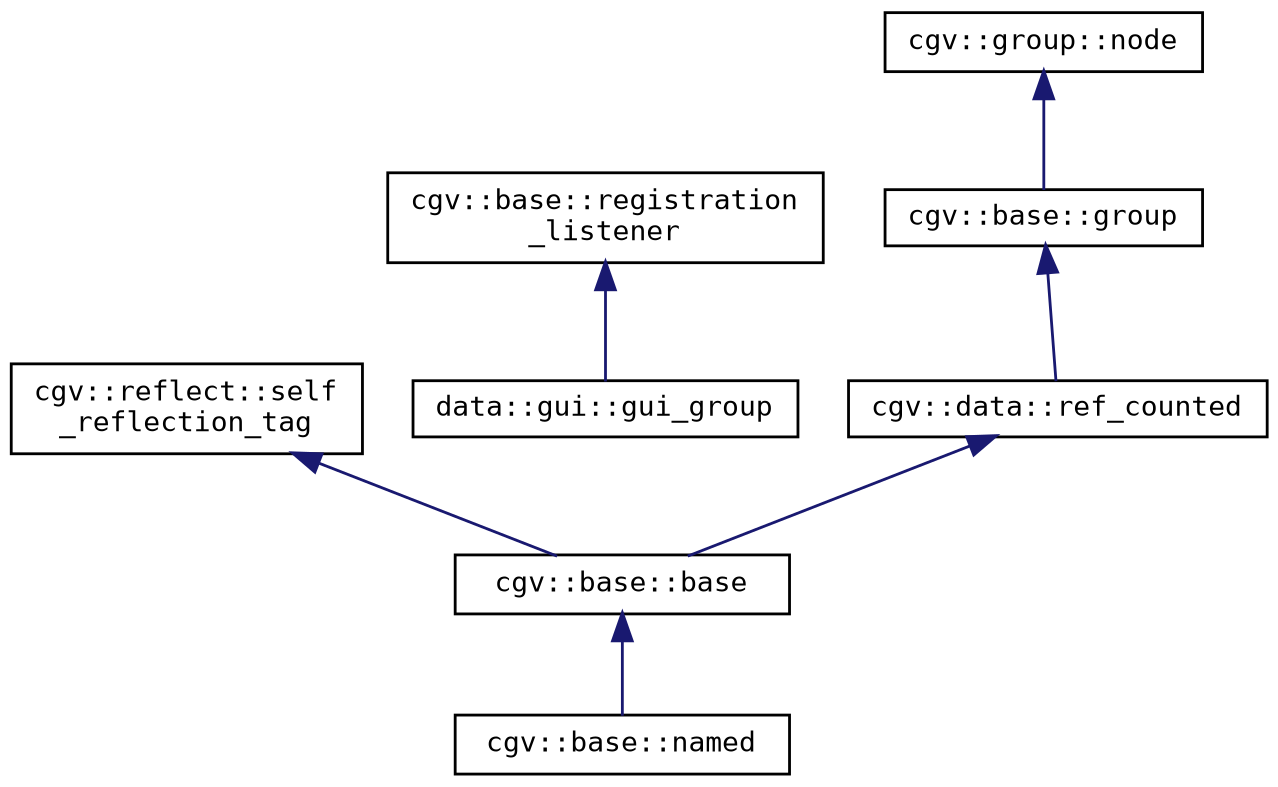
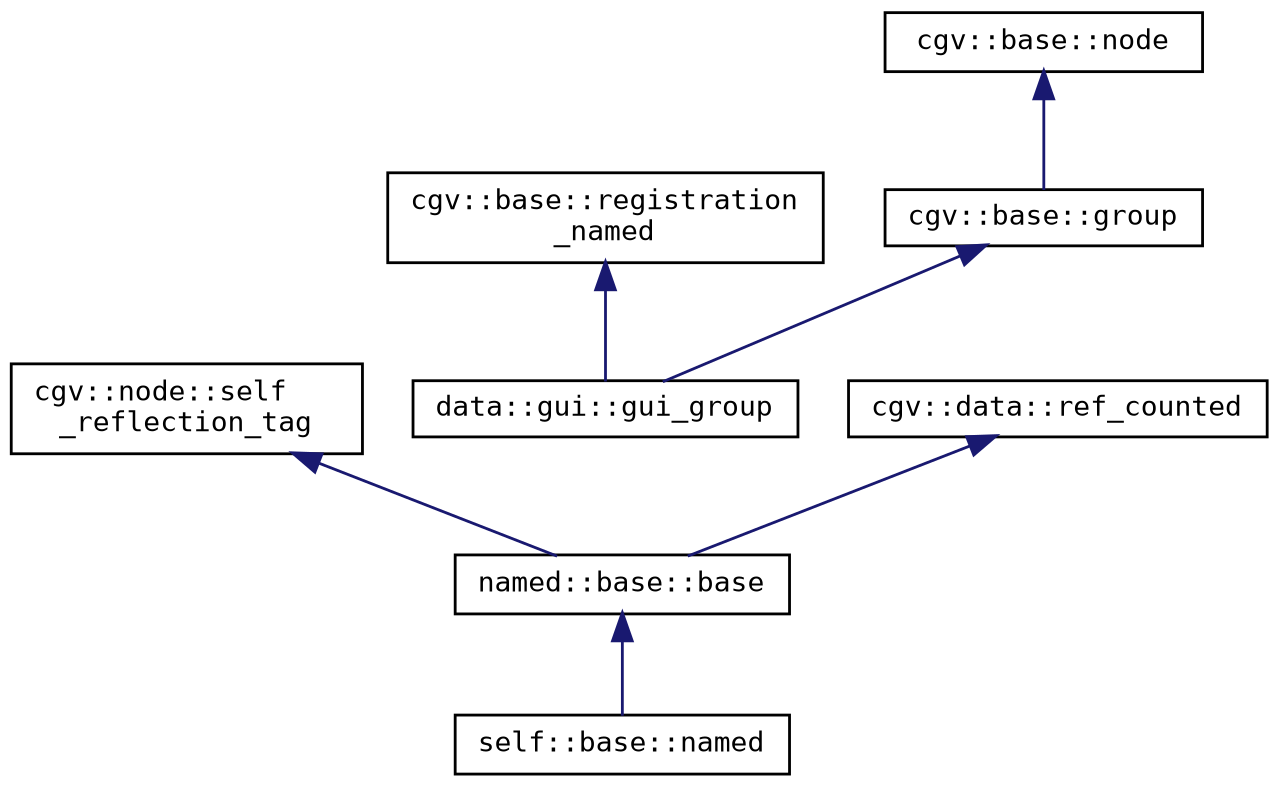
node "cgv::group::node": label "cgv::group::node" -> "cgv::base::node"
node "cgv::base::registration _listener": label "cgv::base::registration _listener" -> "cgv::base::registration _named"
edge "cgv::data::ref_counted" -> "cgv::base::group": now "data::gui::gui_group" -> "cgv::base::group"
node "cgv::reflect::self _reflection_tag": label "cgv::reflect::self _reflection_tag" -> "cgv::node::self _reflection_tag"
node "cgv::base::base": label "cgv::base::base" -> "named::base::base"
node "cgv::base::named": label "cgv::base::named" -> "self::base::named"
